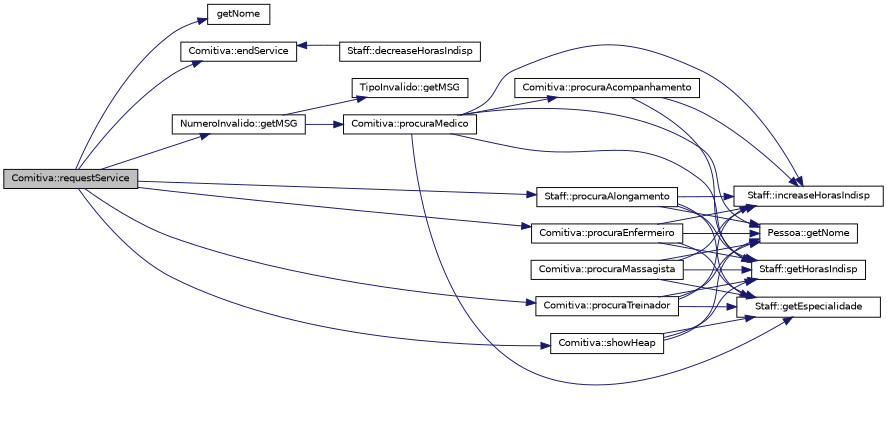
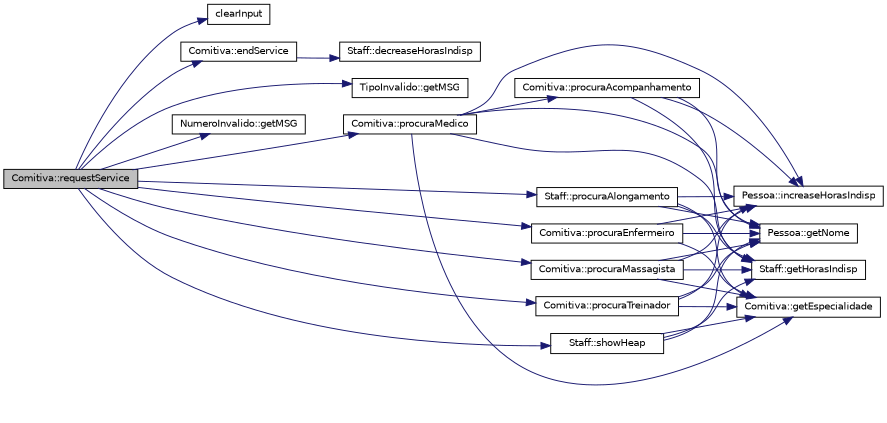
node "getNome": label "getNome" -> "clearInput"
edge "Staff::decreaseHorasIndisp" -> "Comitiva::endService": reversed
edge "NumeroInvalido::getMSG" -> "TipoInvalido::getMSG": now "Comitiva::requestService" -> "TipoInvalido::getMSG"
edge "NumeroInvalido::getMSG" -> "Comitiva::procuraMedico": now "Comitiva::requestService" -> "Comitiva::procuraMedico"
edge "Comitiva::procuraAcompanhamento" -> "Pessoa::getNome": added
node "Staff::increaseHorasIndisp": label "Staff::increaseHorasIndisp" -> "Pessoa::increaseHorasIndisp"
edge "Comitiva::requestService" -> "Comitiva::procuraMassagista": added
edge "Comitiva::procuraEnfermeiro" -> "Staff::getHorasIndisp": removed
edge "Comitiva::procuraTreinador" -> "Staff::getHorasIndisp": removed
node "Staff::getEspecialidade": label "Staff::getEspecialidade" -> "Comitiva::getEspecialidade"
node "Comitiva::showHeap": label "Comitiva::showHeap" -> "Staff::showHeap"
